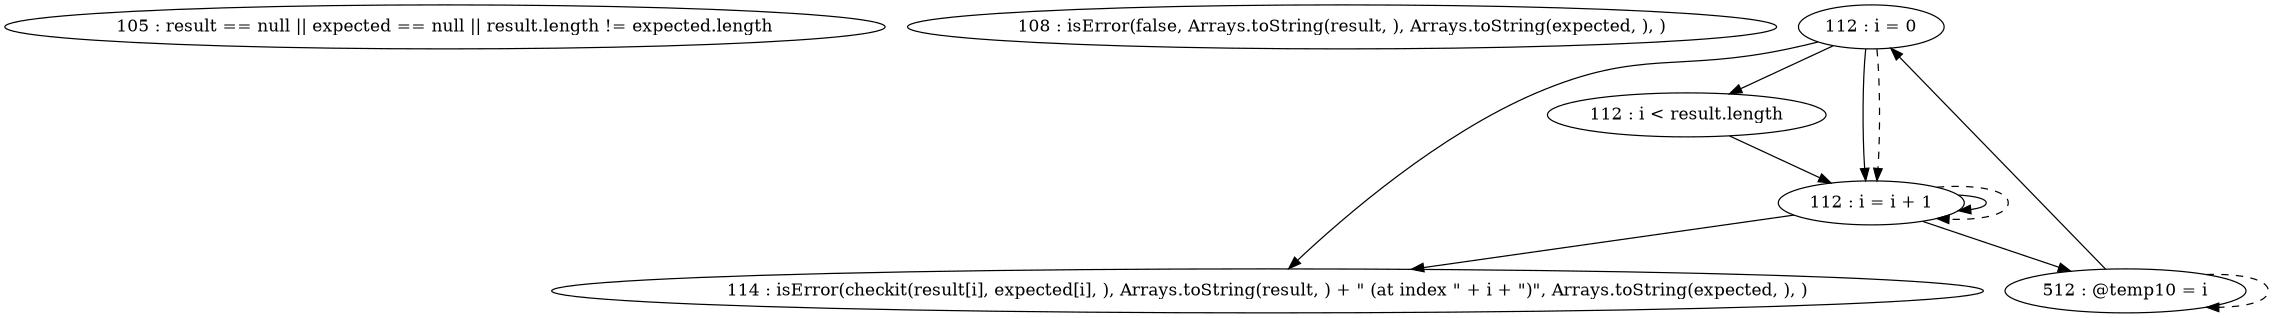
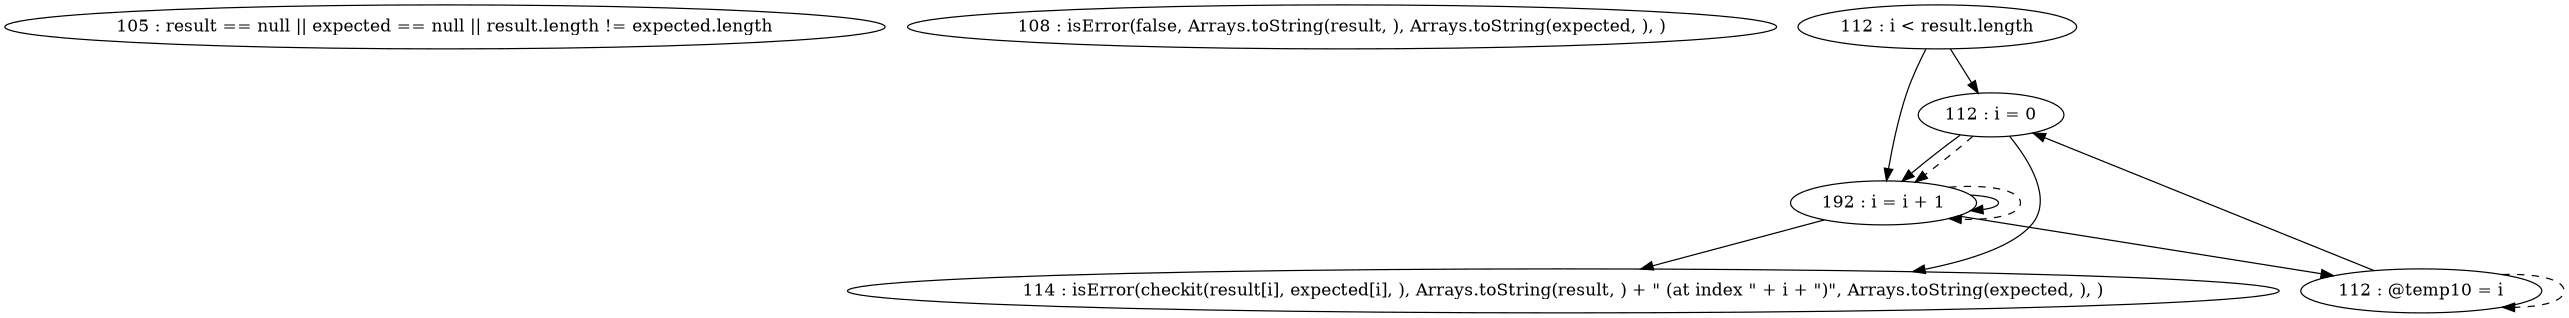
edge "112 : i = 0" -> "112 : i < result.length": reversed
node "112 : i = i + 1": label "112 : i = i + 1" -> "192 : i = i + 1"
node "512 : @temp10 = i": label "512 : @temp10 = i" -> "112 : @temp10 = i"
